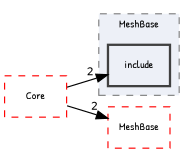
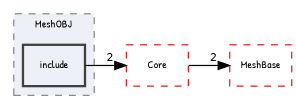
cluster "MeshBase": label "MeshBase" -> "MeshOBJ"
edge "Core" -> "include": reversed
